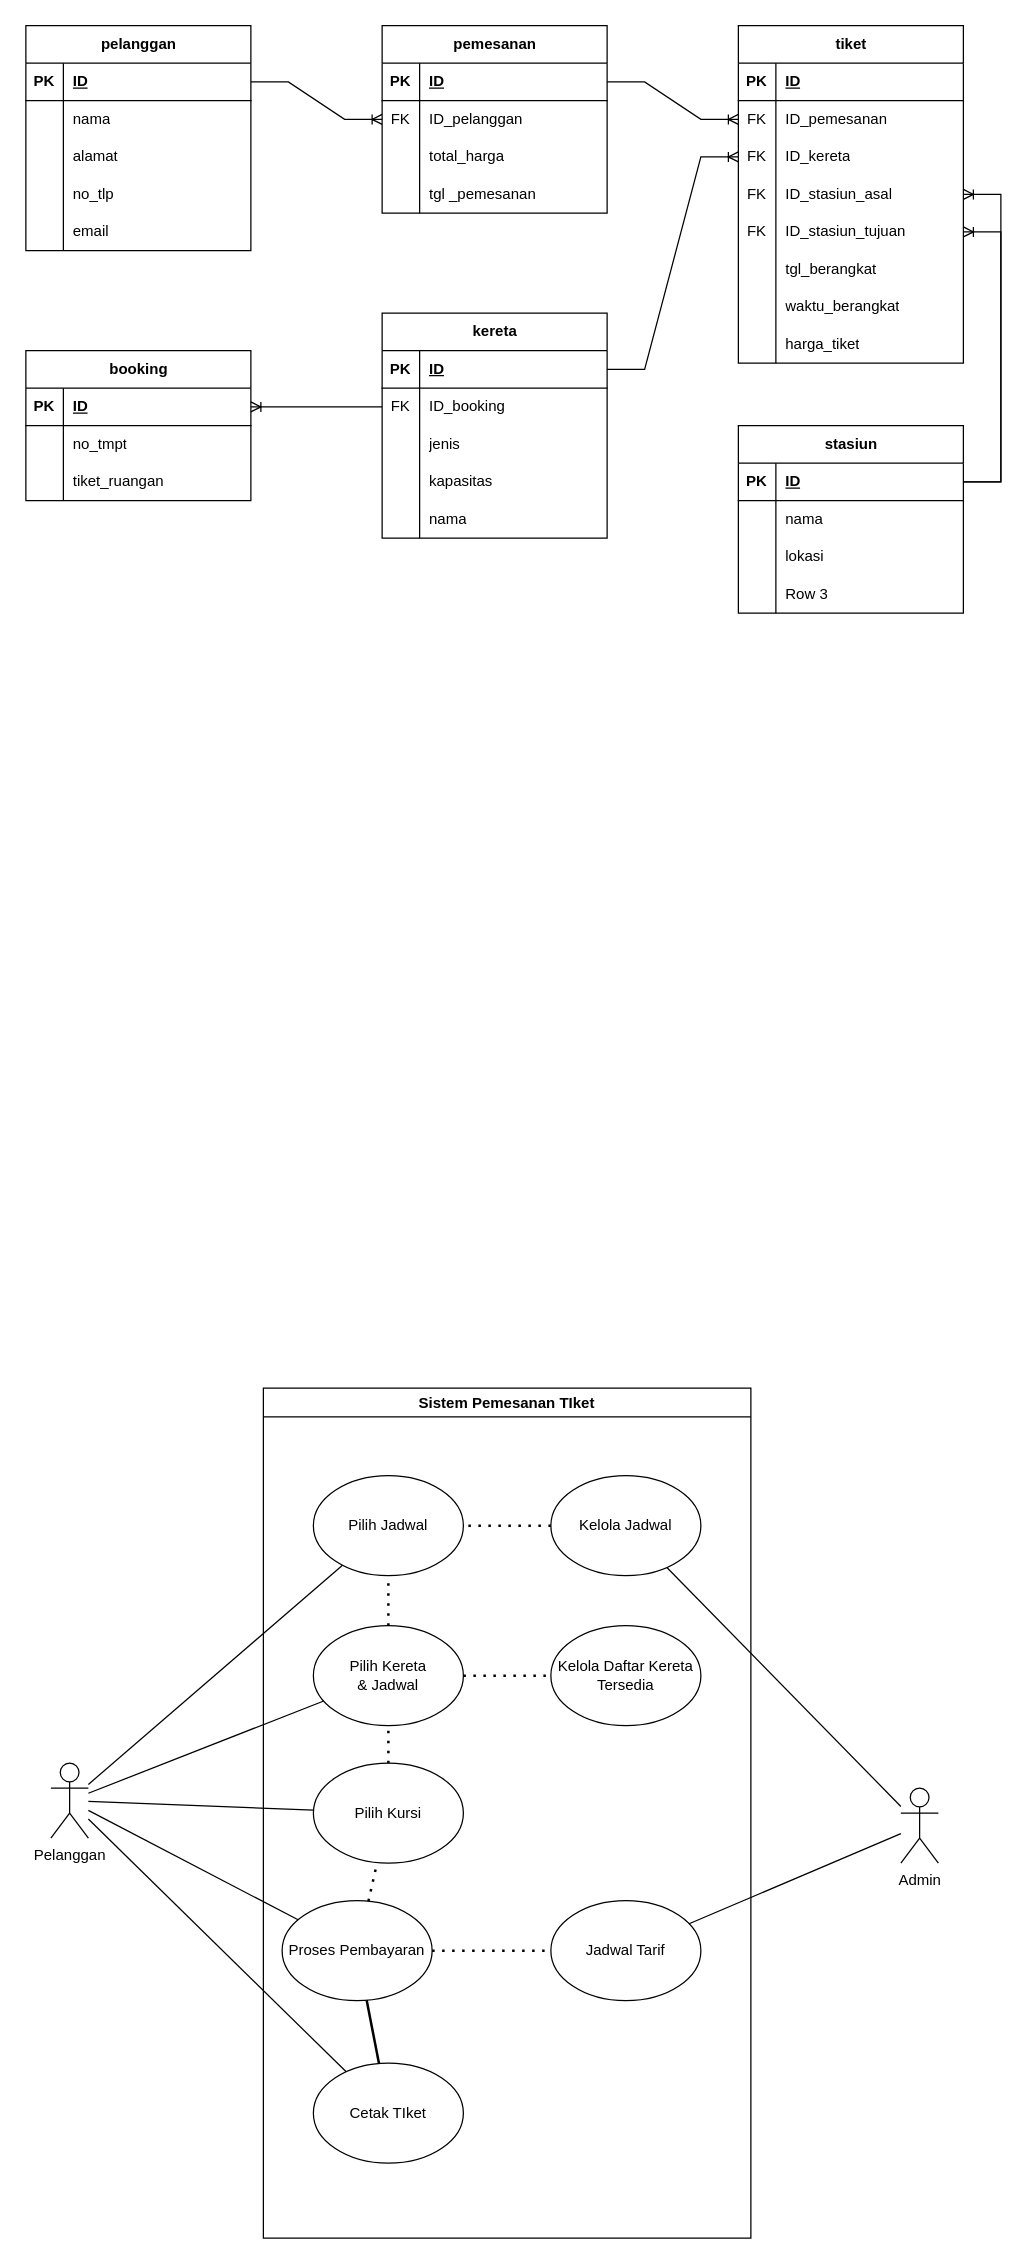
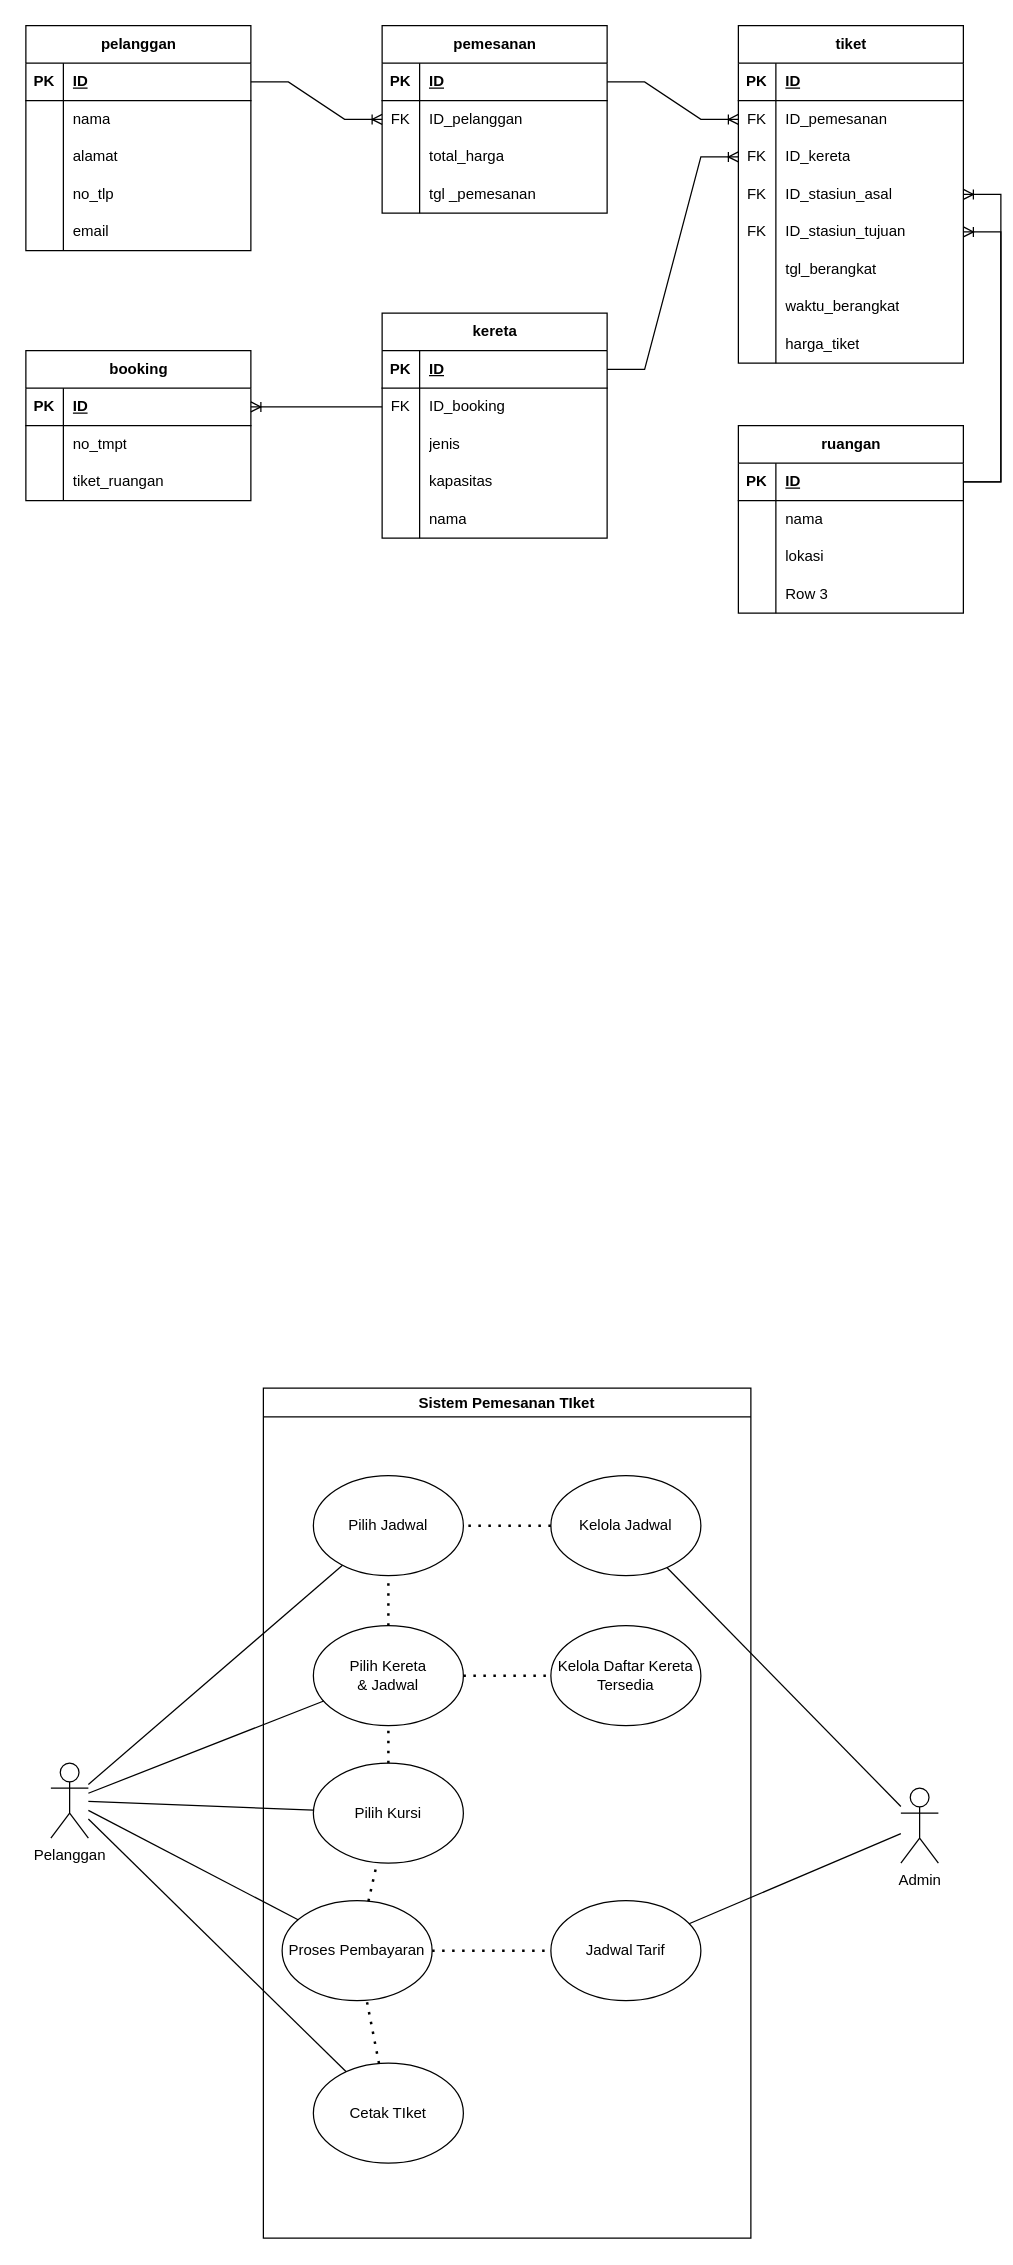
node "stasiun": label "stasiun" -> "ruangan"
edge "Proses Pembayaran" -- "Cetak TIket": style solid -> dashed
